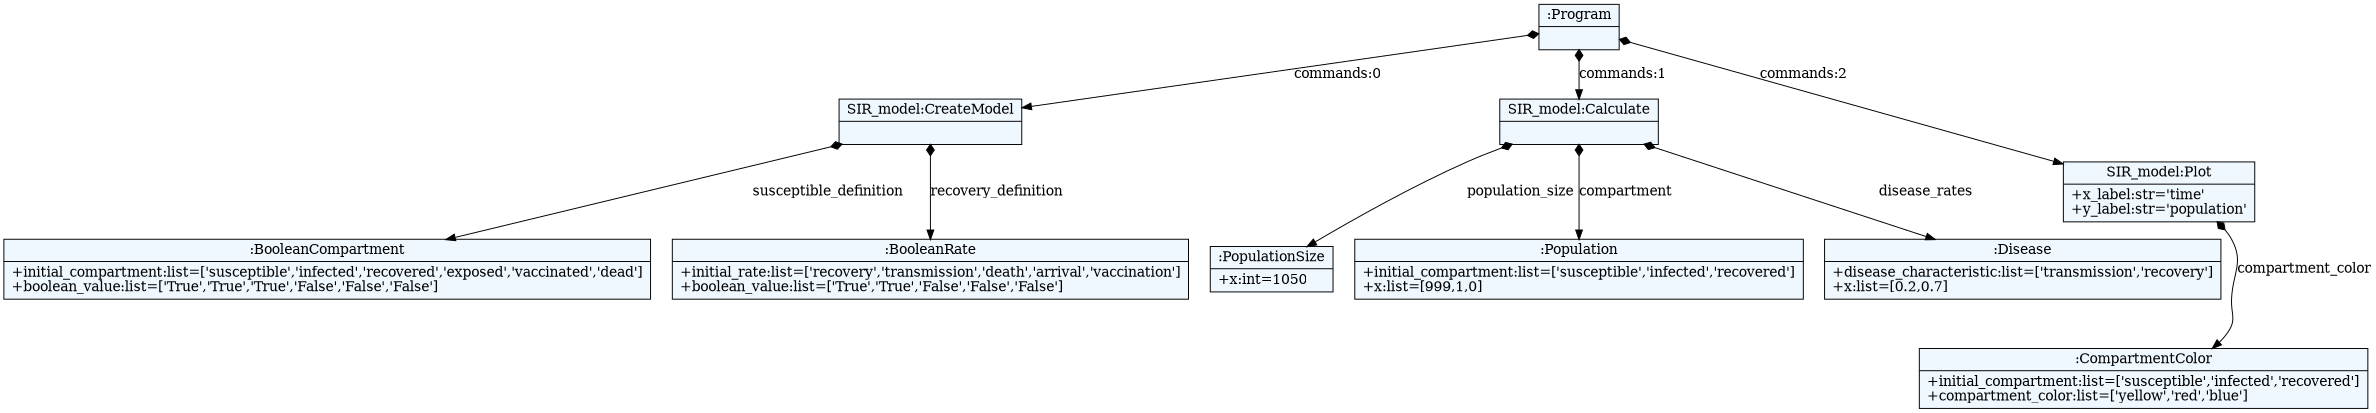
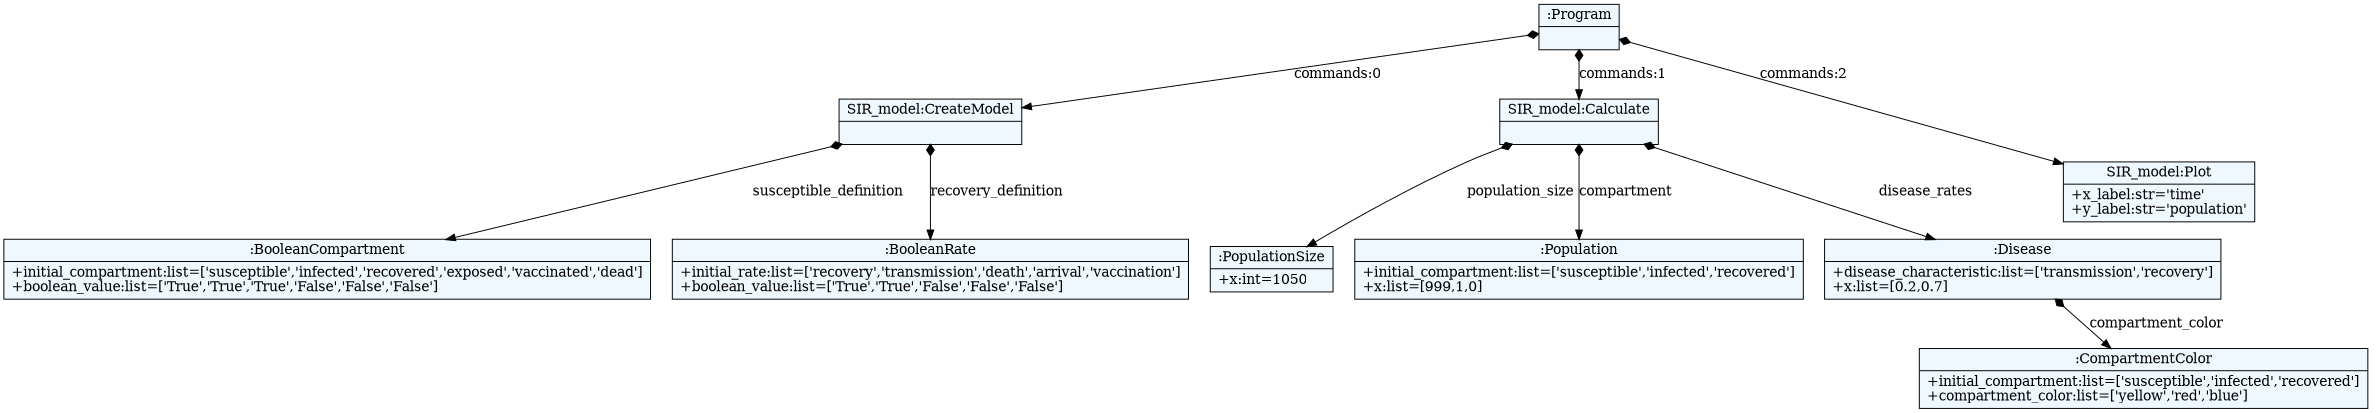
edge "SIR_model:Plot" -- ":CompartmentColor": now ":Disease" -- ":CompartmentColor"
